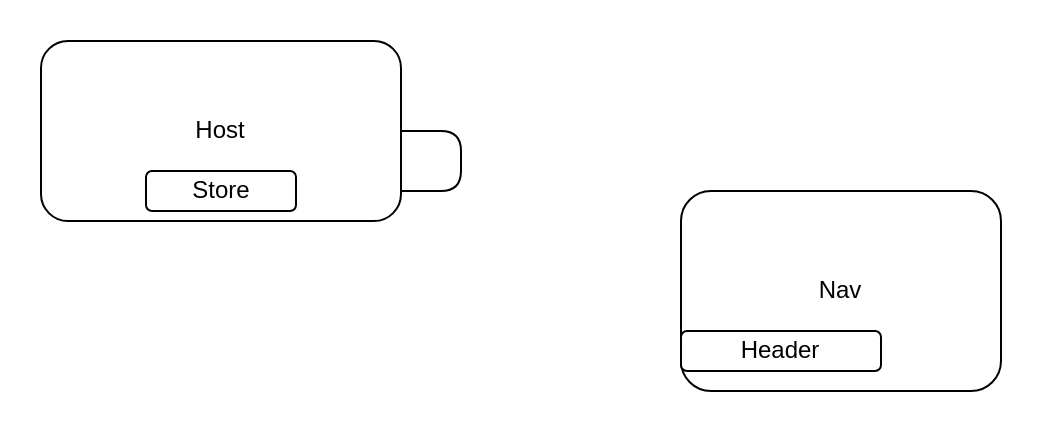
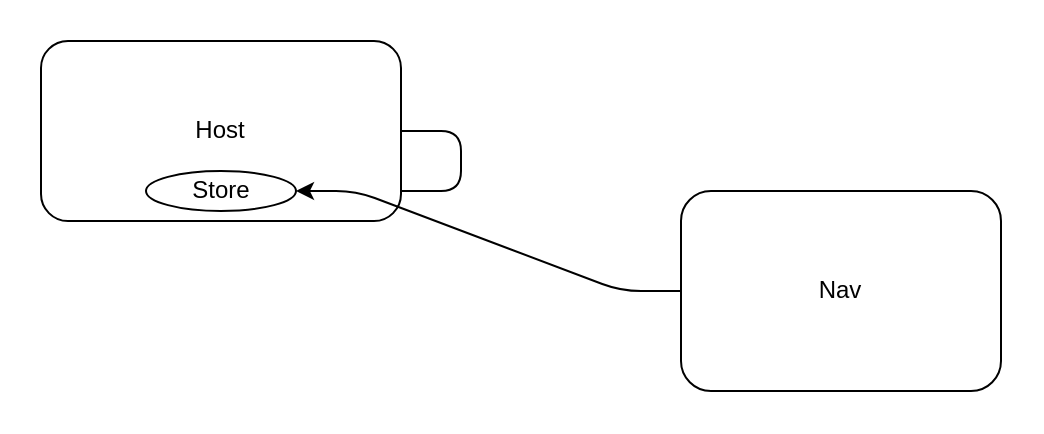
node "Store": shape rounded rectangle -> ellipse
edge "Nav" -> "Store": added
node "Header": removed
